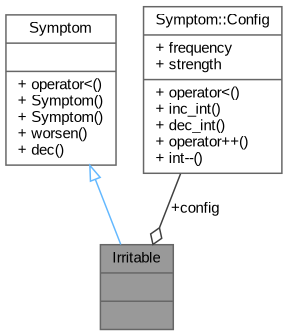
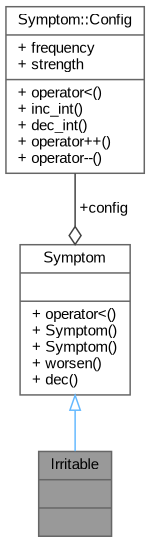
node "Symptom::Config": text "+ int--()" -> "+ operator--()"
edge "Symptom::Config" -> "Irritable": now "Symptom::Config" -> "Symptom"
